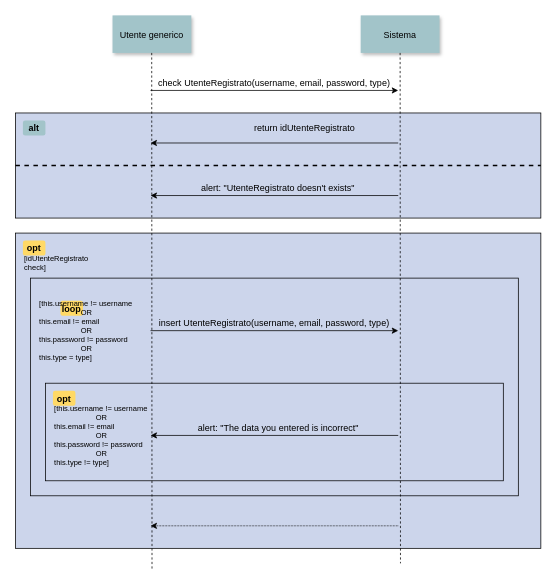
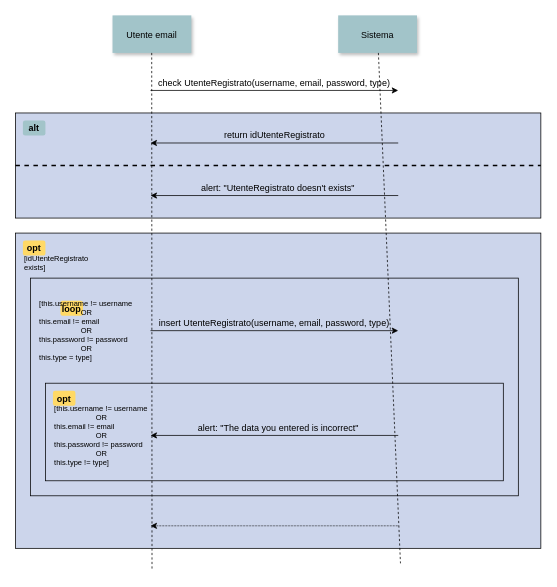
node "Sistema": moved (400, 34) -> (377, 34)
node "Utente generico": label "Utente generico" -> "Utente email"
node "return idUtenteRegistrato": moved (304, 128) -> (274, 135)
node "[idUtenteRegistrato check]": label "[idUtenteRegistrato check]" -> "[idUtenteRegistrato exists]"
